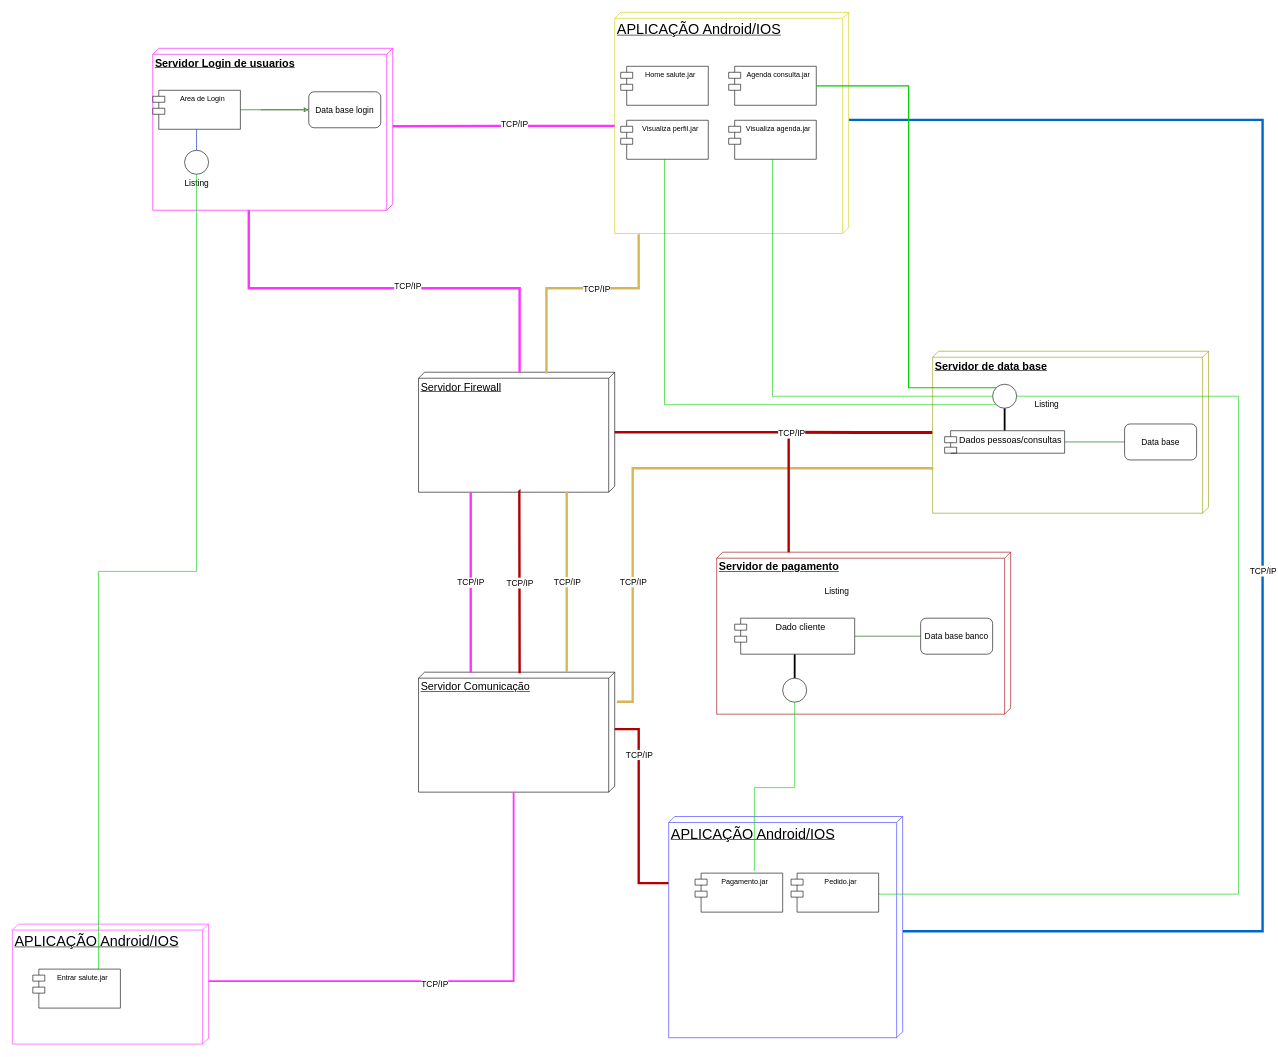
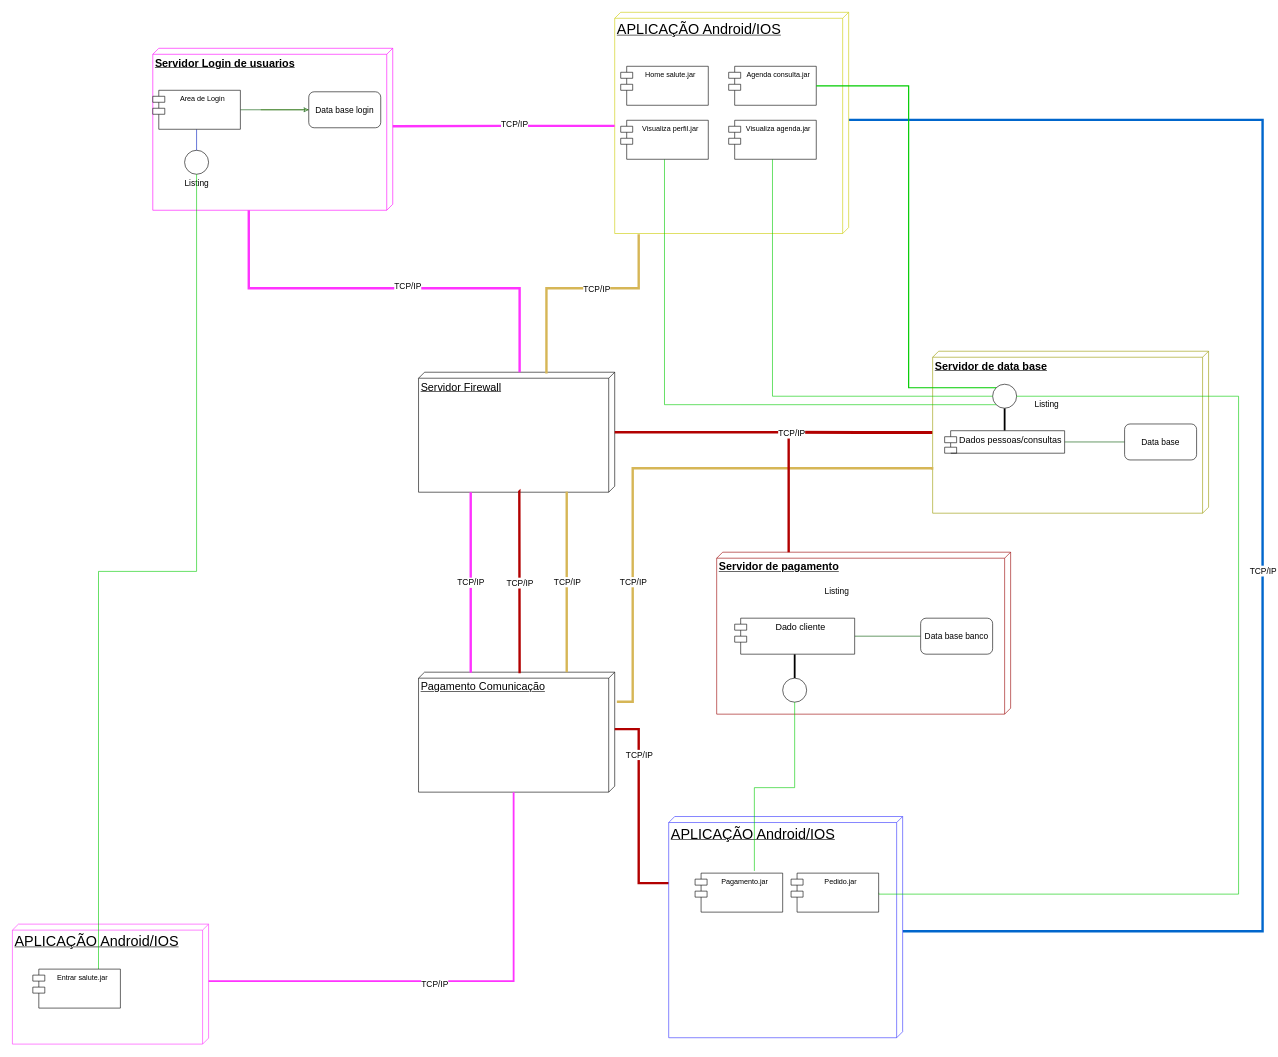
node "Servidor Comunicação": label "Servidor Comunicação" -> "Pagamento Comunicação"
